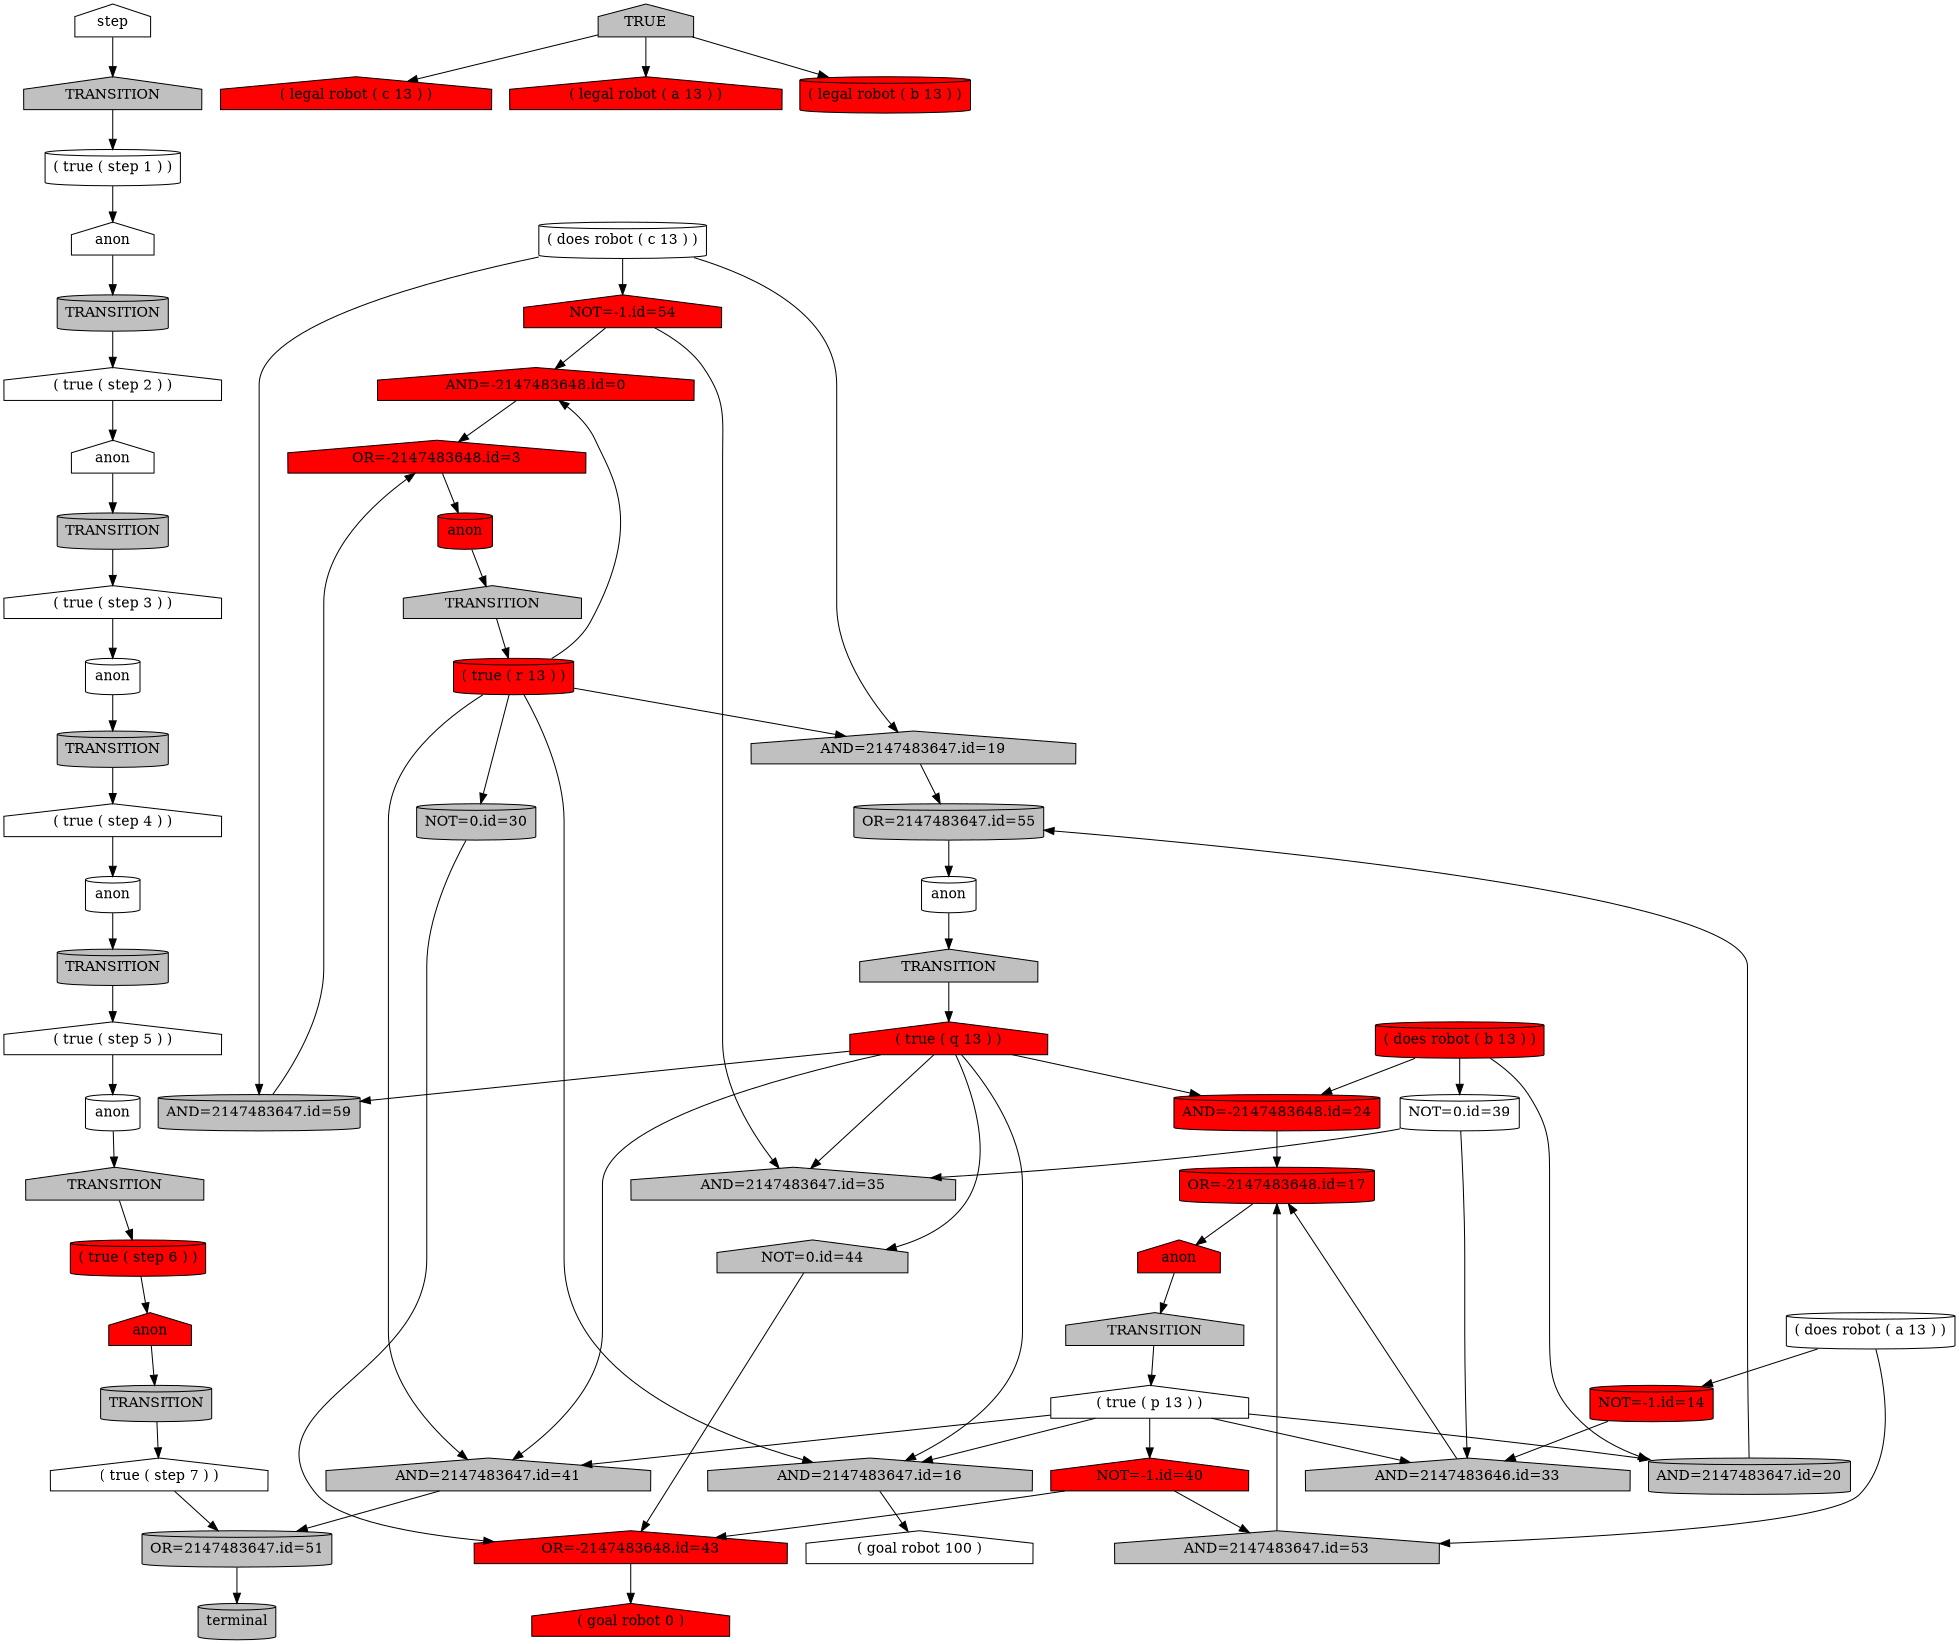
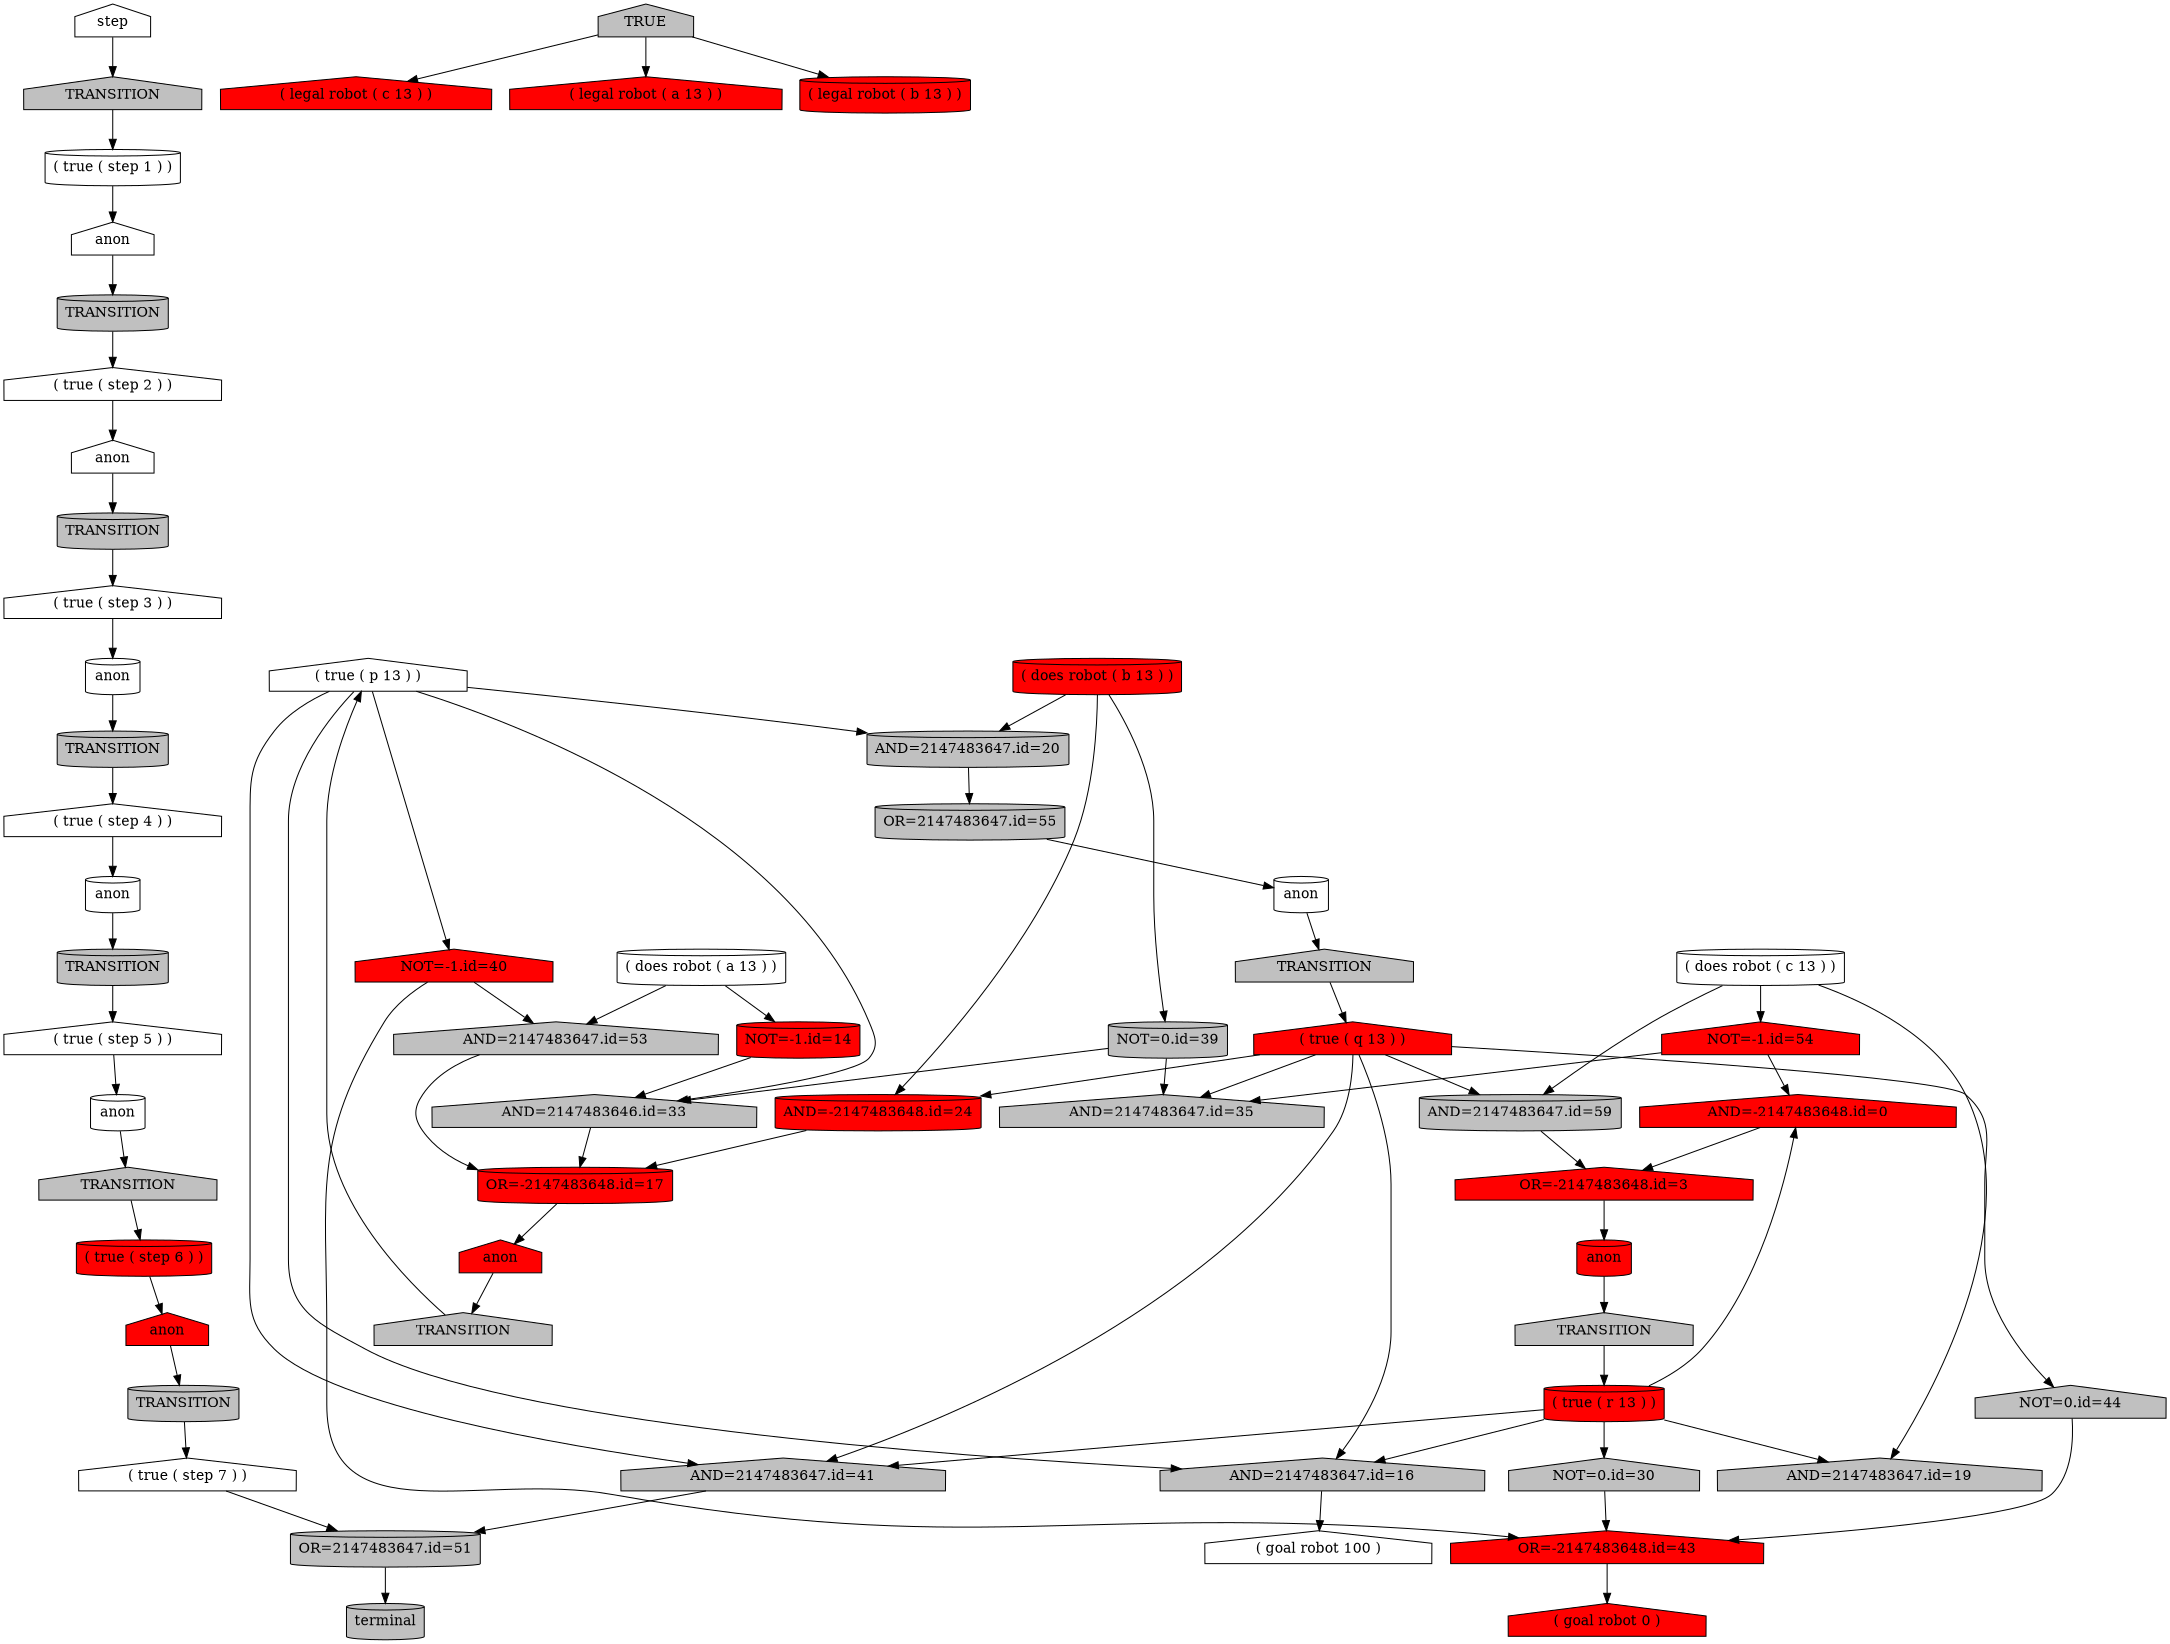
edge "AND=2147483647.id=19" -> "OR=2147483647.id=55": removed
node "NOT=0.id=30": shape cylinder -> house
node "NOT=0.id=39": fillcolor white -> grey
